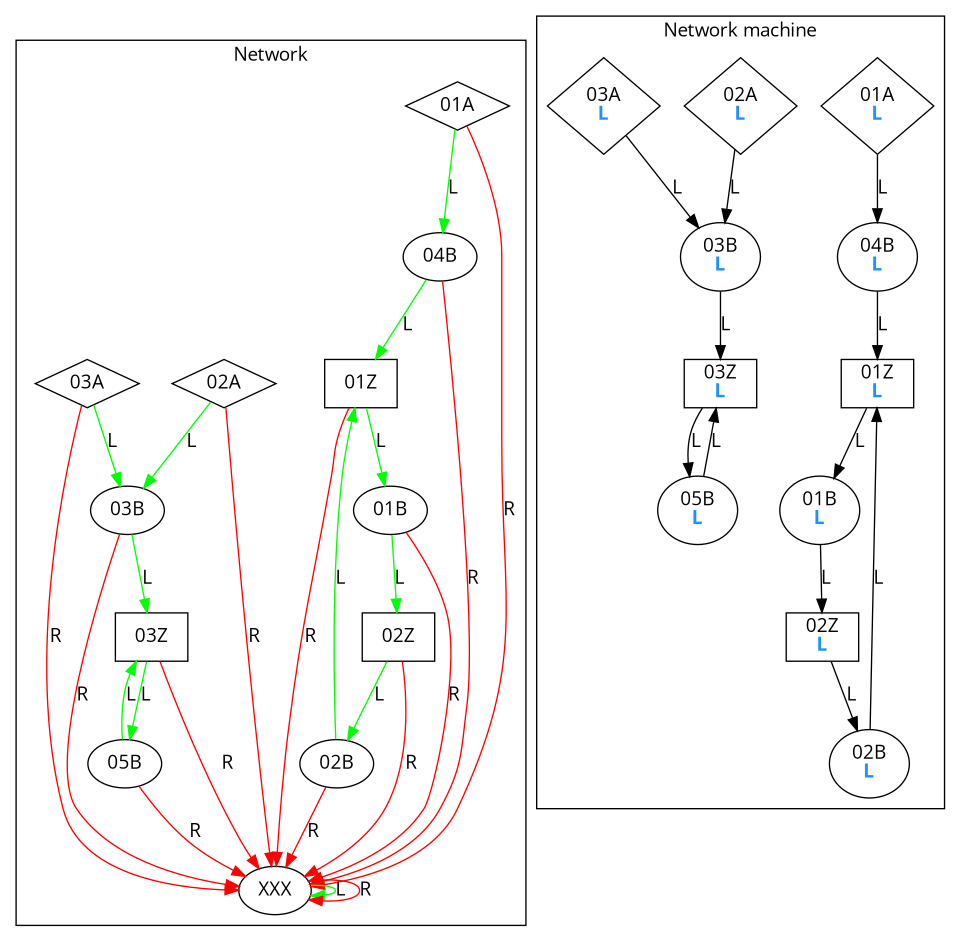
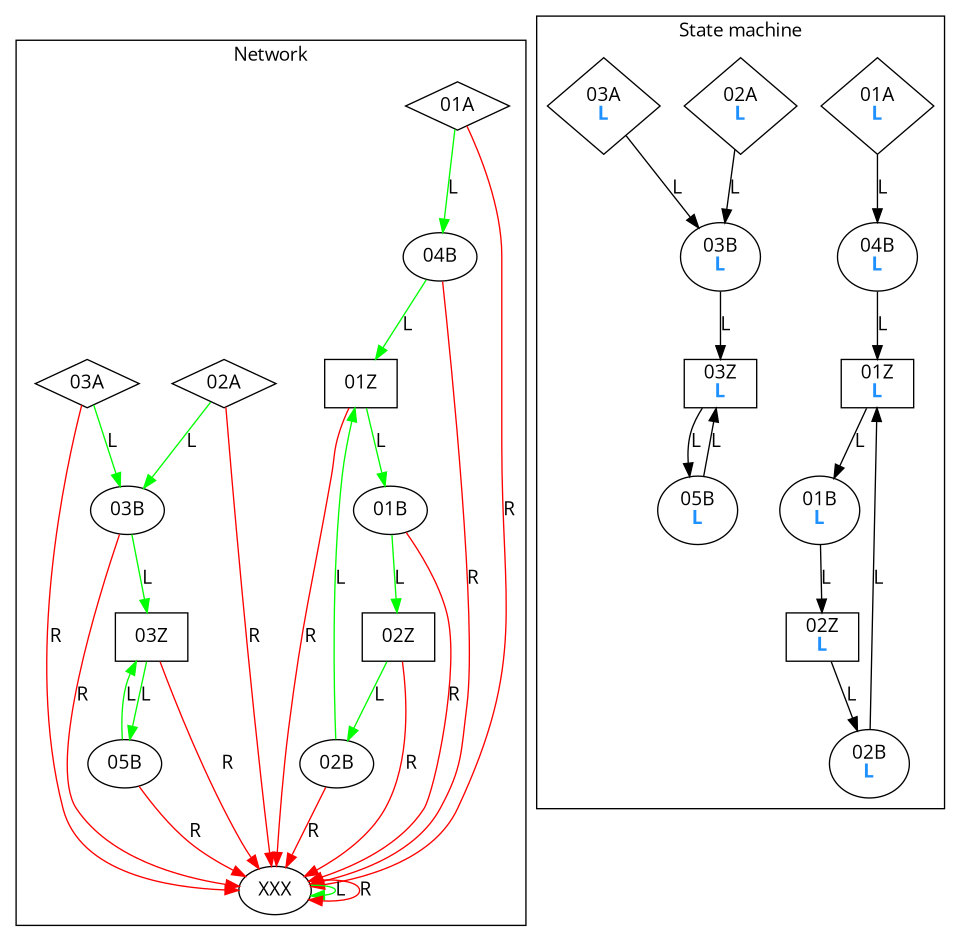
cluster "Network machine": label "Network machine" -> "State machine"
